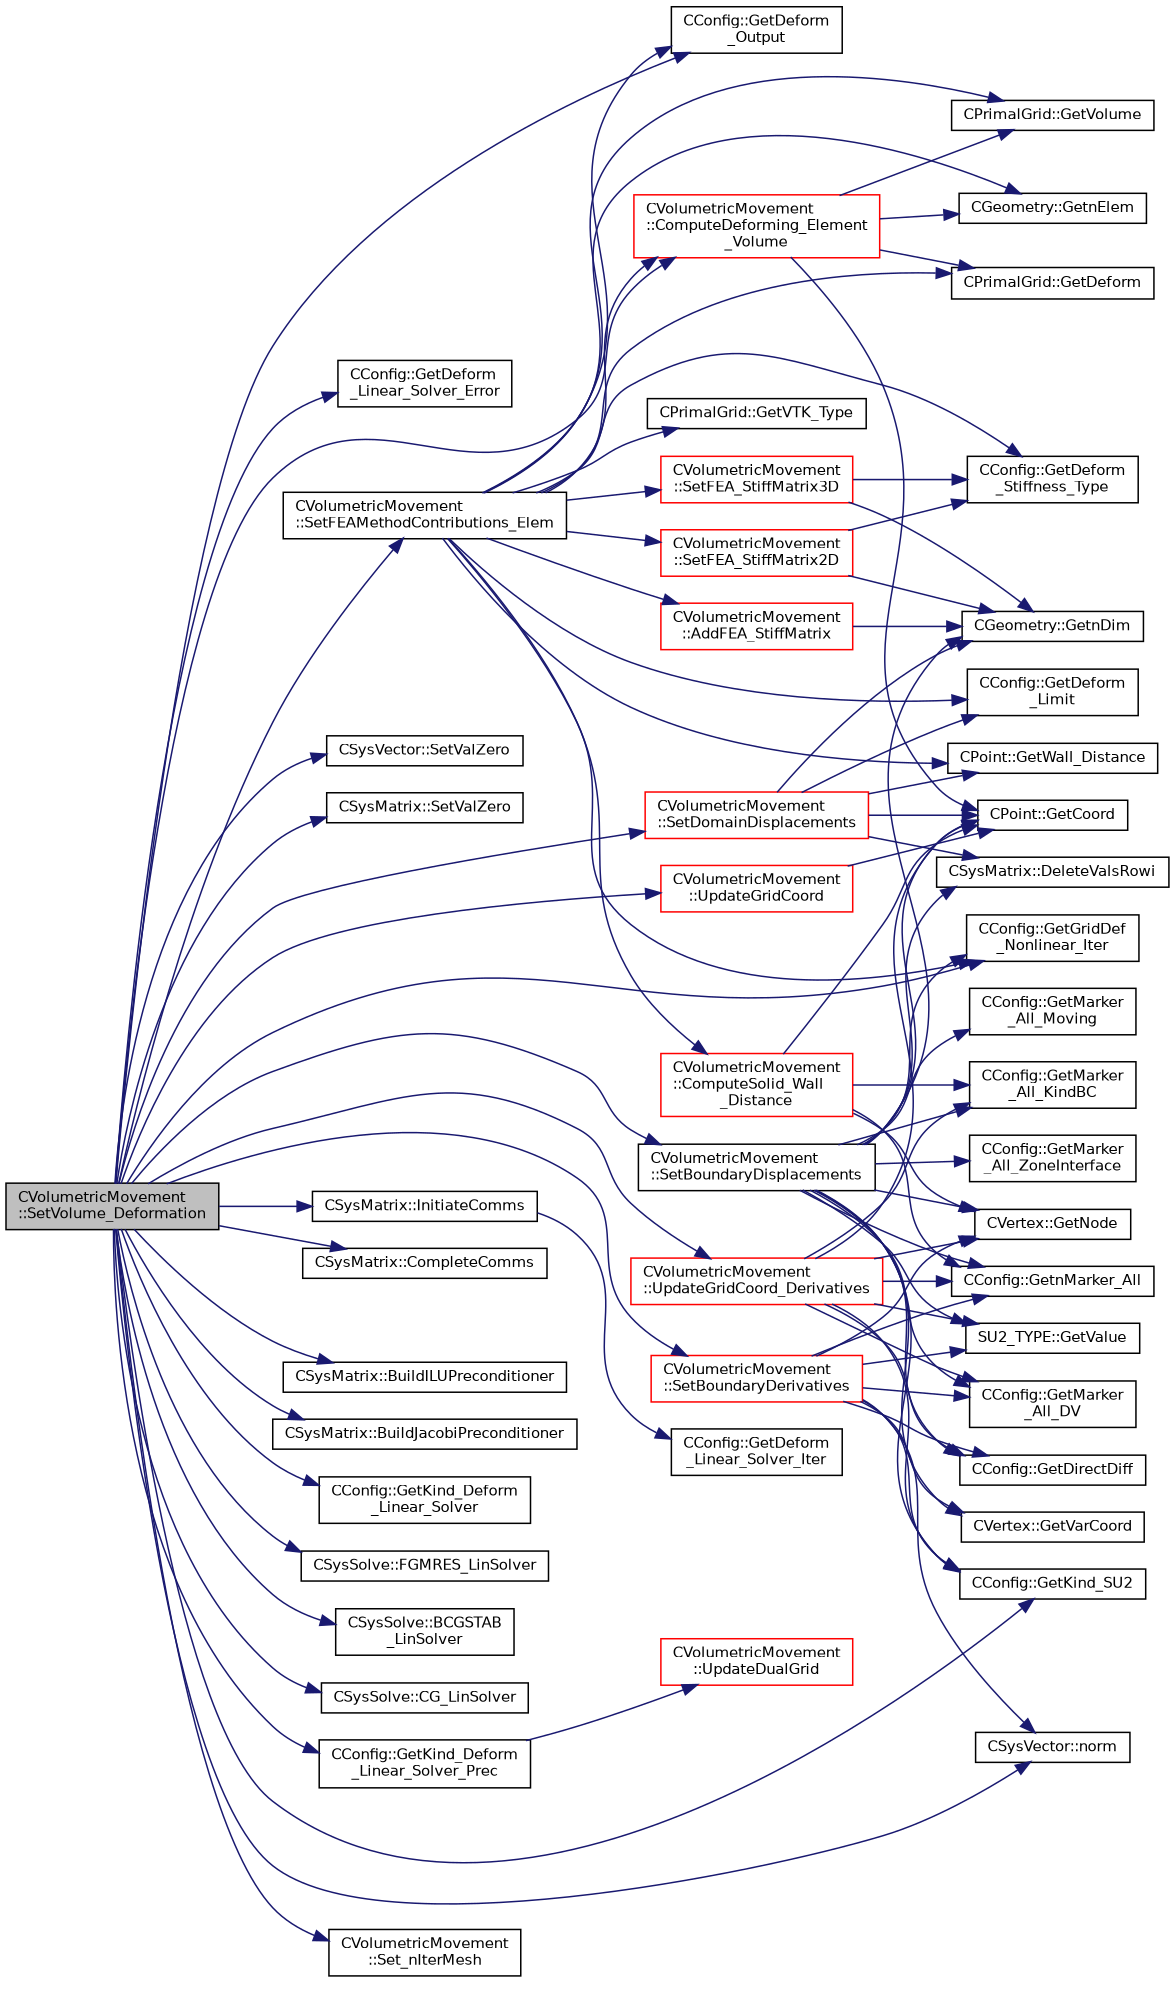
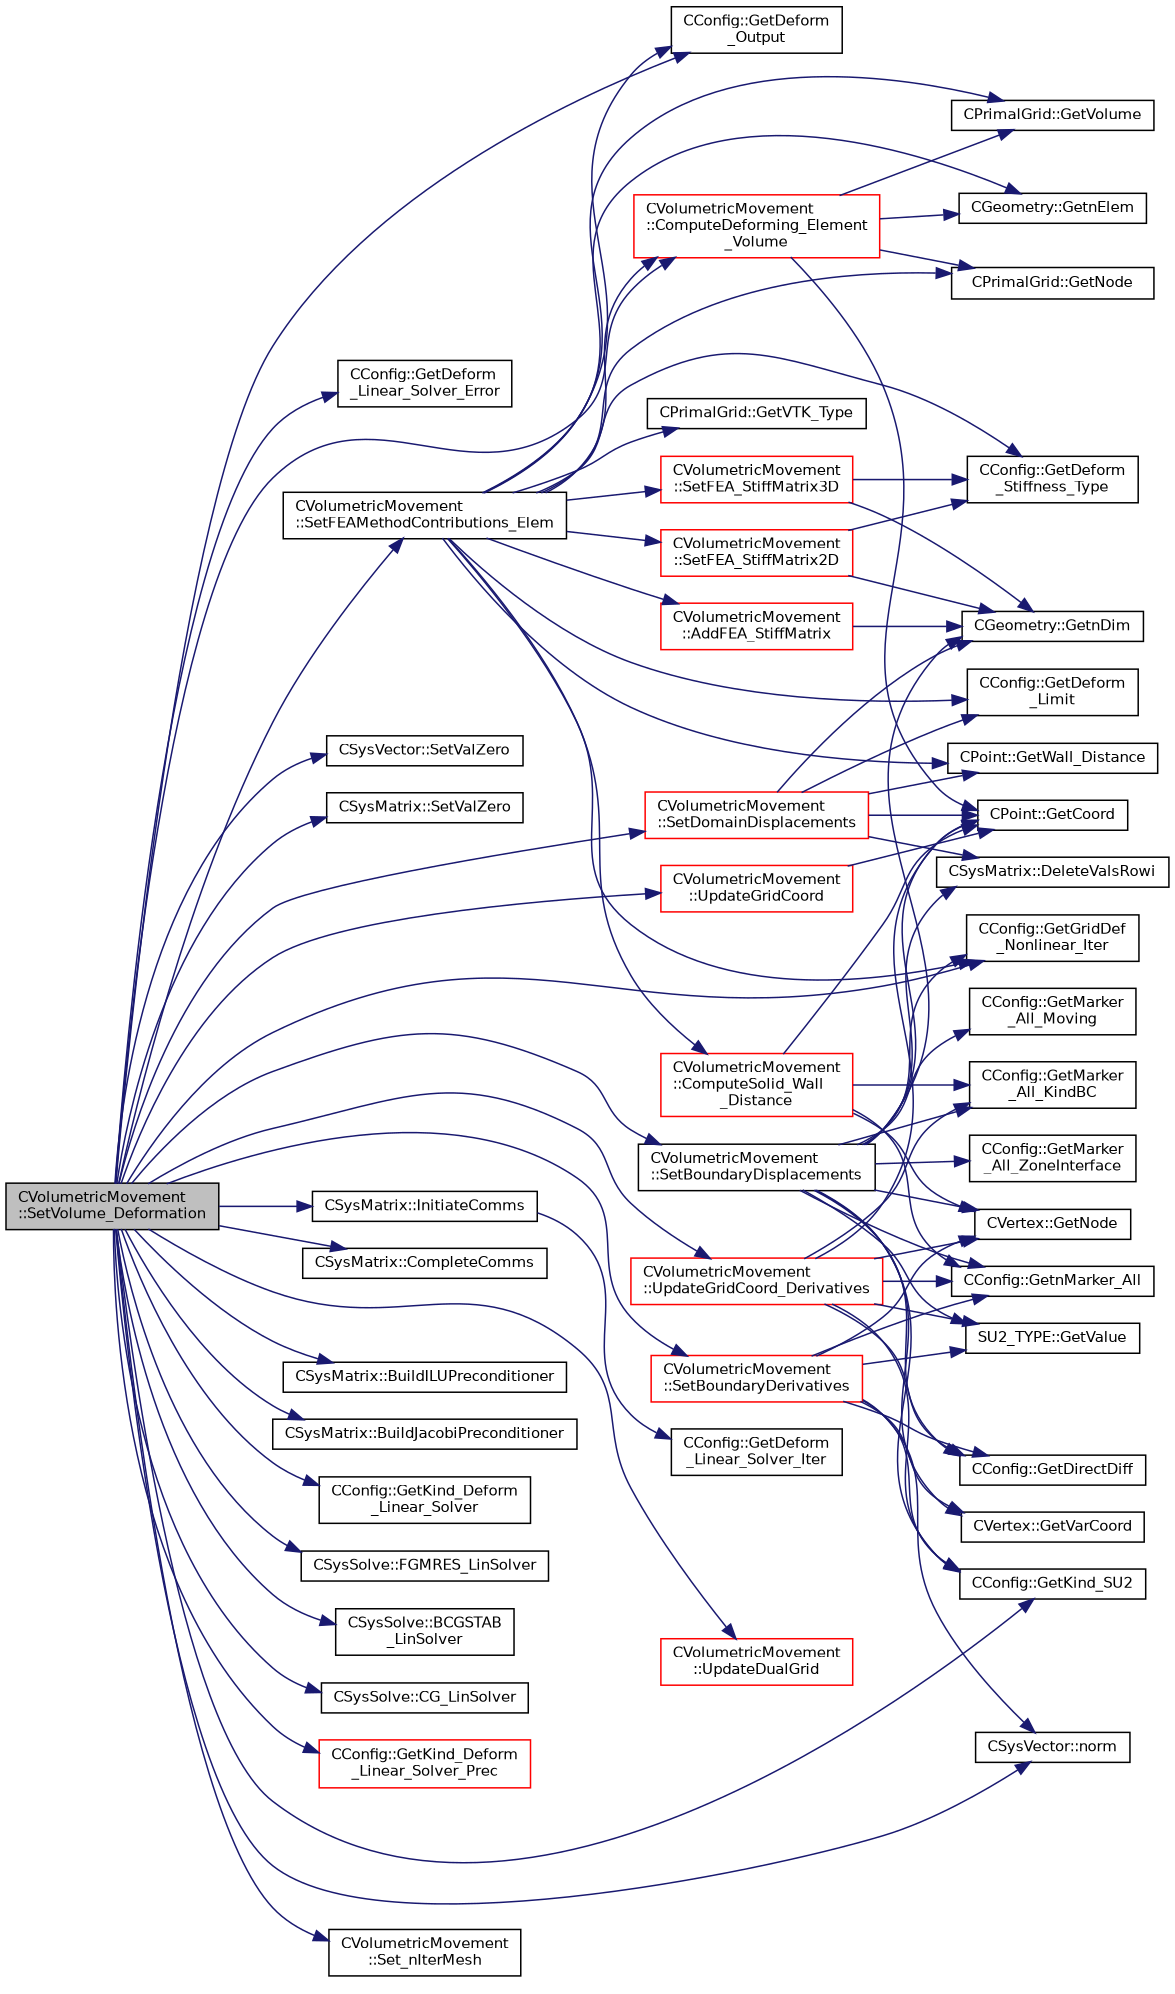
node "CPrimalGrid::GetDeform": label "CPrimalGrid::GetDeform" -> "CPrimalGrid::GetNode"
node "CConfig::GetMarker _All_DV": removed
edge "CConfig::GetKind_Deform _Linear_Solver_Prec" -> "CVolumetricMovement ::UpdateDualGrid": now "CVolumetricMovement ::SetVolume_Deformation" -> "CVolumetricMovement ::UpdateDualGrid"
node "CConfig::GetKind_Deform _Linear_Solver_Prec": color black -> red
